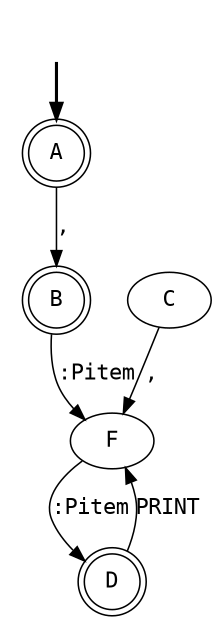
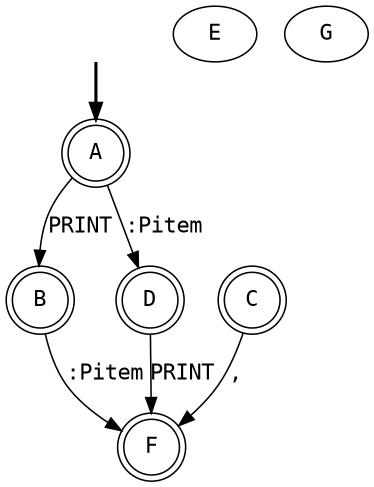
node "E": added
node "G": added
edge "A" -> "B": label "," -> "PRINT"
node "C": shape ellipse -> doublecircle
node "F": shape ellipse -> doublecircle
edge "F" -> "D": now "A" -> "D"
